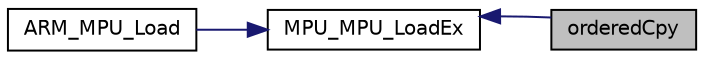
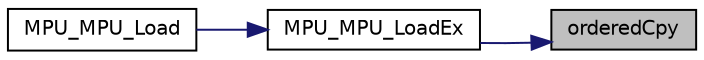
edge "orderedCpy" -> "MPU_MPU_LoadEx": reversed
node "ARM_MPU_Load": label "ARM_MPU_Load" -> "MPU_MPU_Load"
